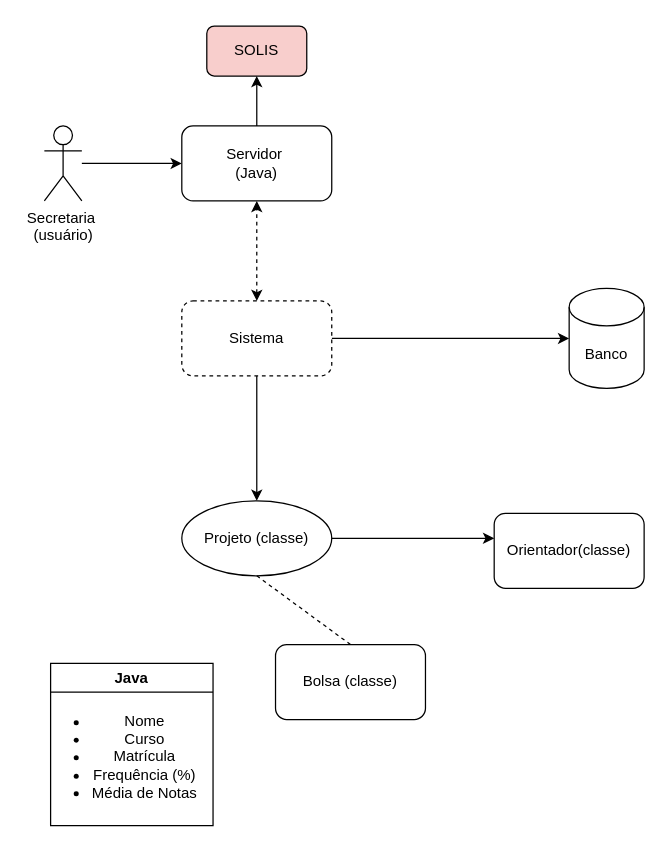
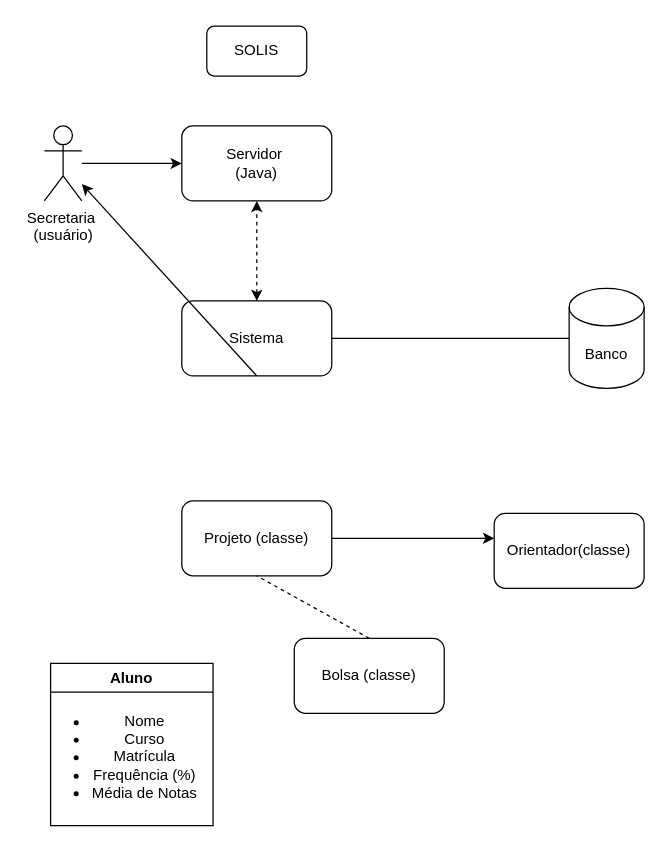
node "SOLIS": fillcolor #f8cecc -> #ffffff
edge "Servidor (Java)" -> "SOLIS": removed
node "Sistema": style dashed -> solid
edge "Sistema" -> "Banco": arrowhead classic -> none
edge "Sistema" -> "Projeto (classe)": now "Sistema" -> "Secretaria (usuário)"
node "Projeto (classe)": shape ellipse -> rounded rectangle
node "Java": label "Java" -> "Aluno"
node "Bolsa (classe)": moved (351, 682) -> (369, 676)
